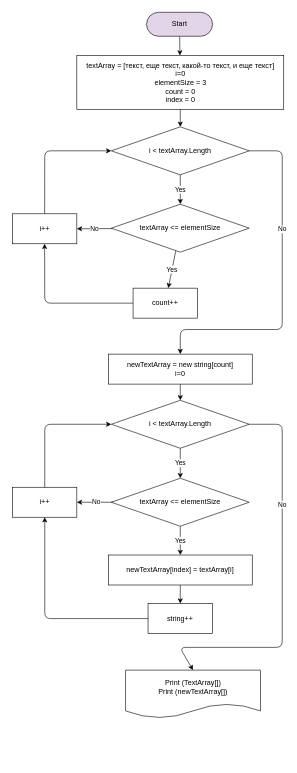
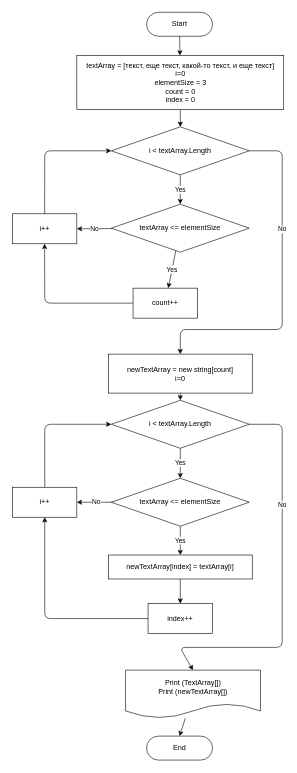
node "Start": fillcolor #e1d5e7 -> #ffffff
node "newTextArray = new string[count] i=0": size 144x30 -> 144x39
node "newTextArray[index] = textArray[i]": size 144x30 -> 144x24
node "string++": label "string++" -> "index++"
edge "Print (TextArray[]) Print (newTextArray[])" -> "End": added
node "End": added
